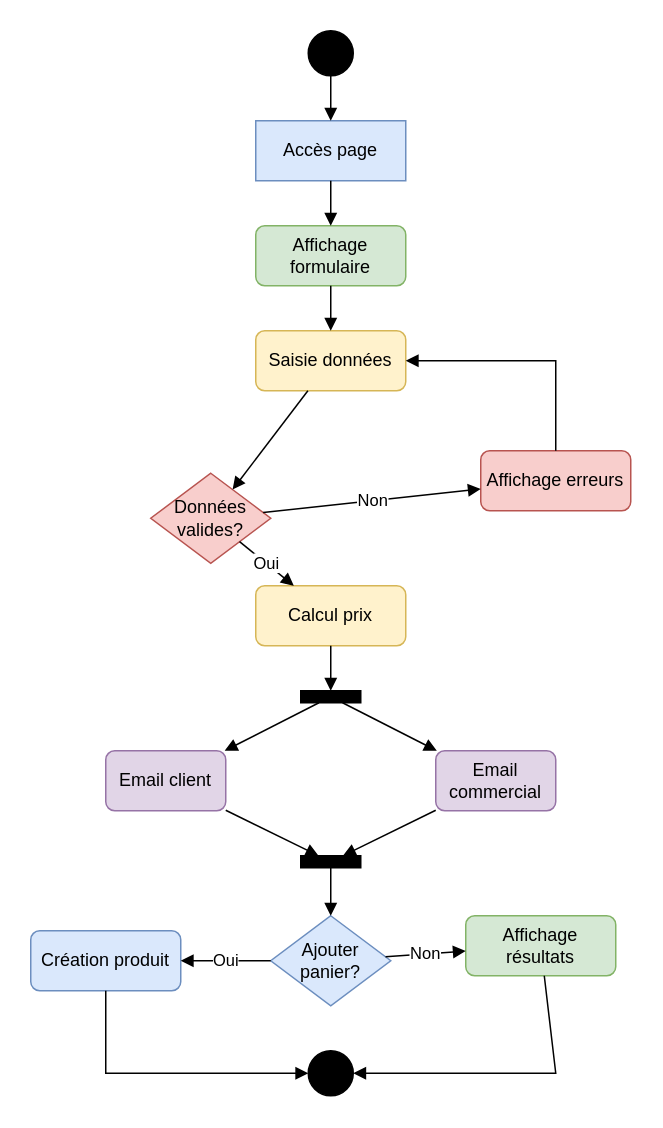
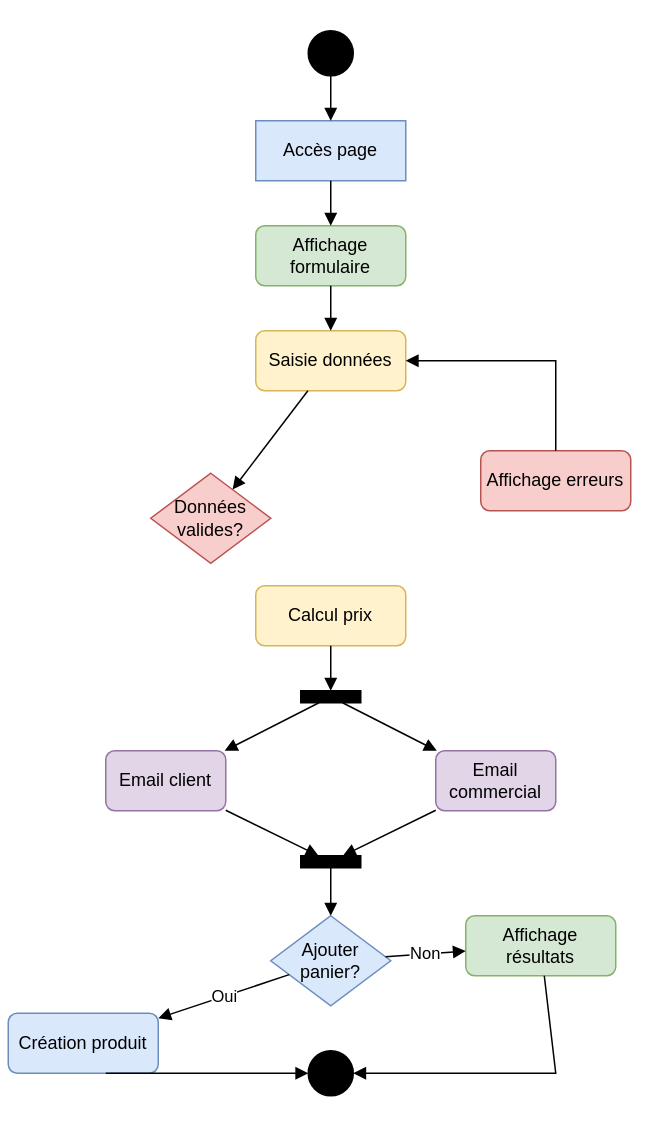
edge "Données valides?" -> "Affichage erreurs": removed, label "Non"
edge "Données valides?" -> "Calcul prix": removed, label "Oui"
node "Création produit": moved (106, 961) -> (83, 1043)
